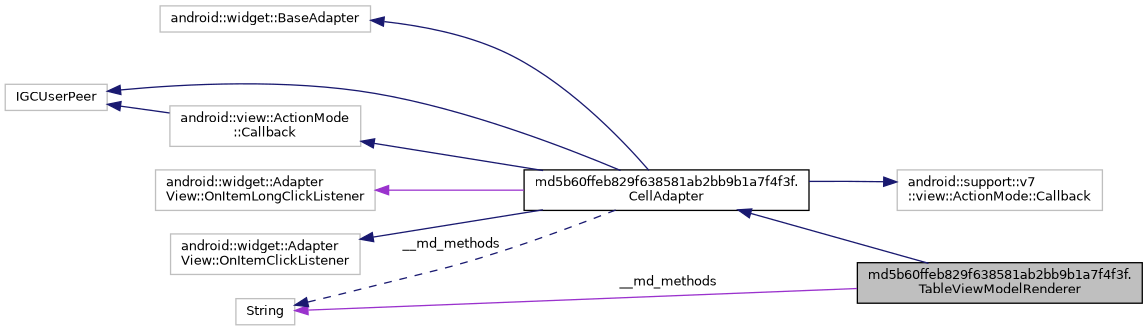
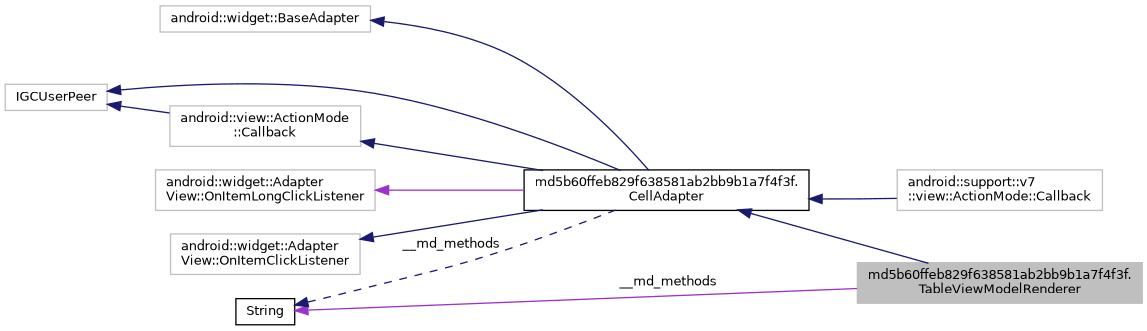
edge "md5b60ffeb829f638581ab2bb9b1a7f4f3f. CellAdapter" -> "android::support::v7 ::view::ActionMode::Callback": reversed
node "md5b60ffeb829f638581ab2bb9b1a7f4f3f. TableViewModelRenderer": color black -> grey75
node "String": color grey75 -> black
